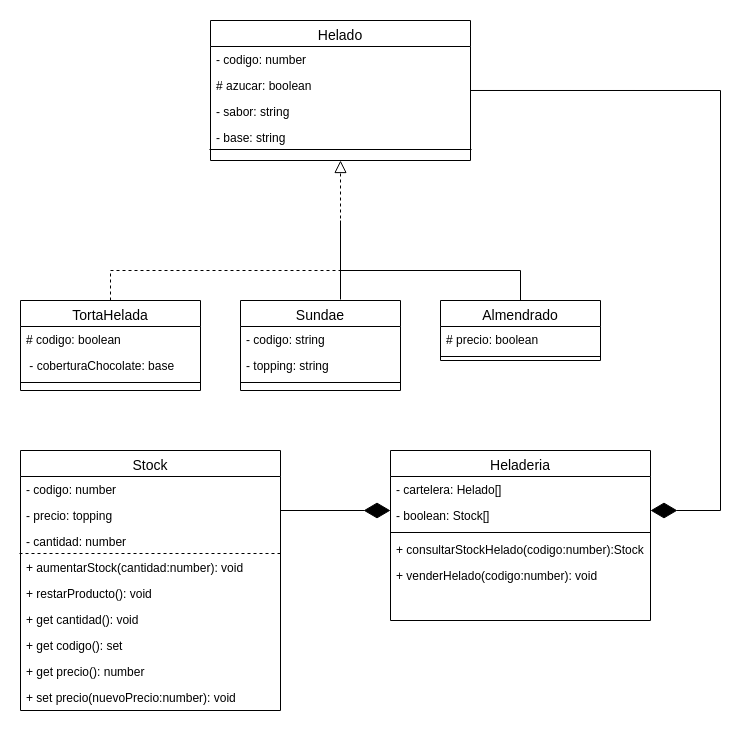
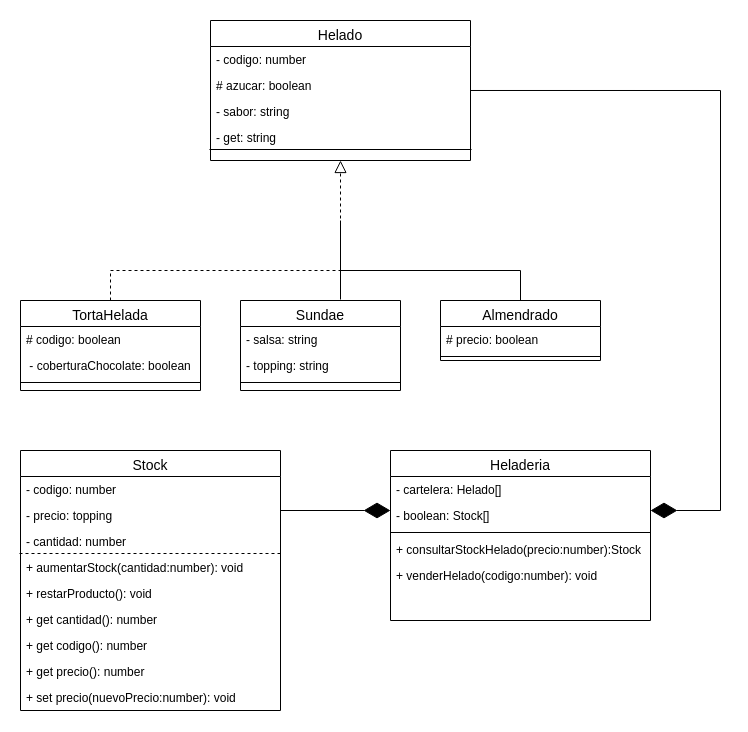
node "- base: string": label "- base: string" -> "- get: string"
node "- codigo: string": label "- codigo: string" -> "- salsa: string"
node "- coberturaChocolate: base": label "- coberturaChocolate: base" -> "- coberturaChocolate: boolean"
node "+ consultarStockHelado(codigo:number):Stock": label "+ consultarStockHelado(codigo:number):Stock" -> "+ consultarStockHelado(precio:number):Stock"
node "+ get cantidad(): void": label "+ get cantidad(): void" -> "+ get cantidad(): number"
node "+ get codigo(): set": label "+ get codigo(): set" -> "+ get codigo(): number"
